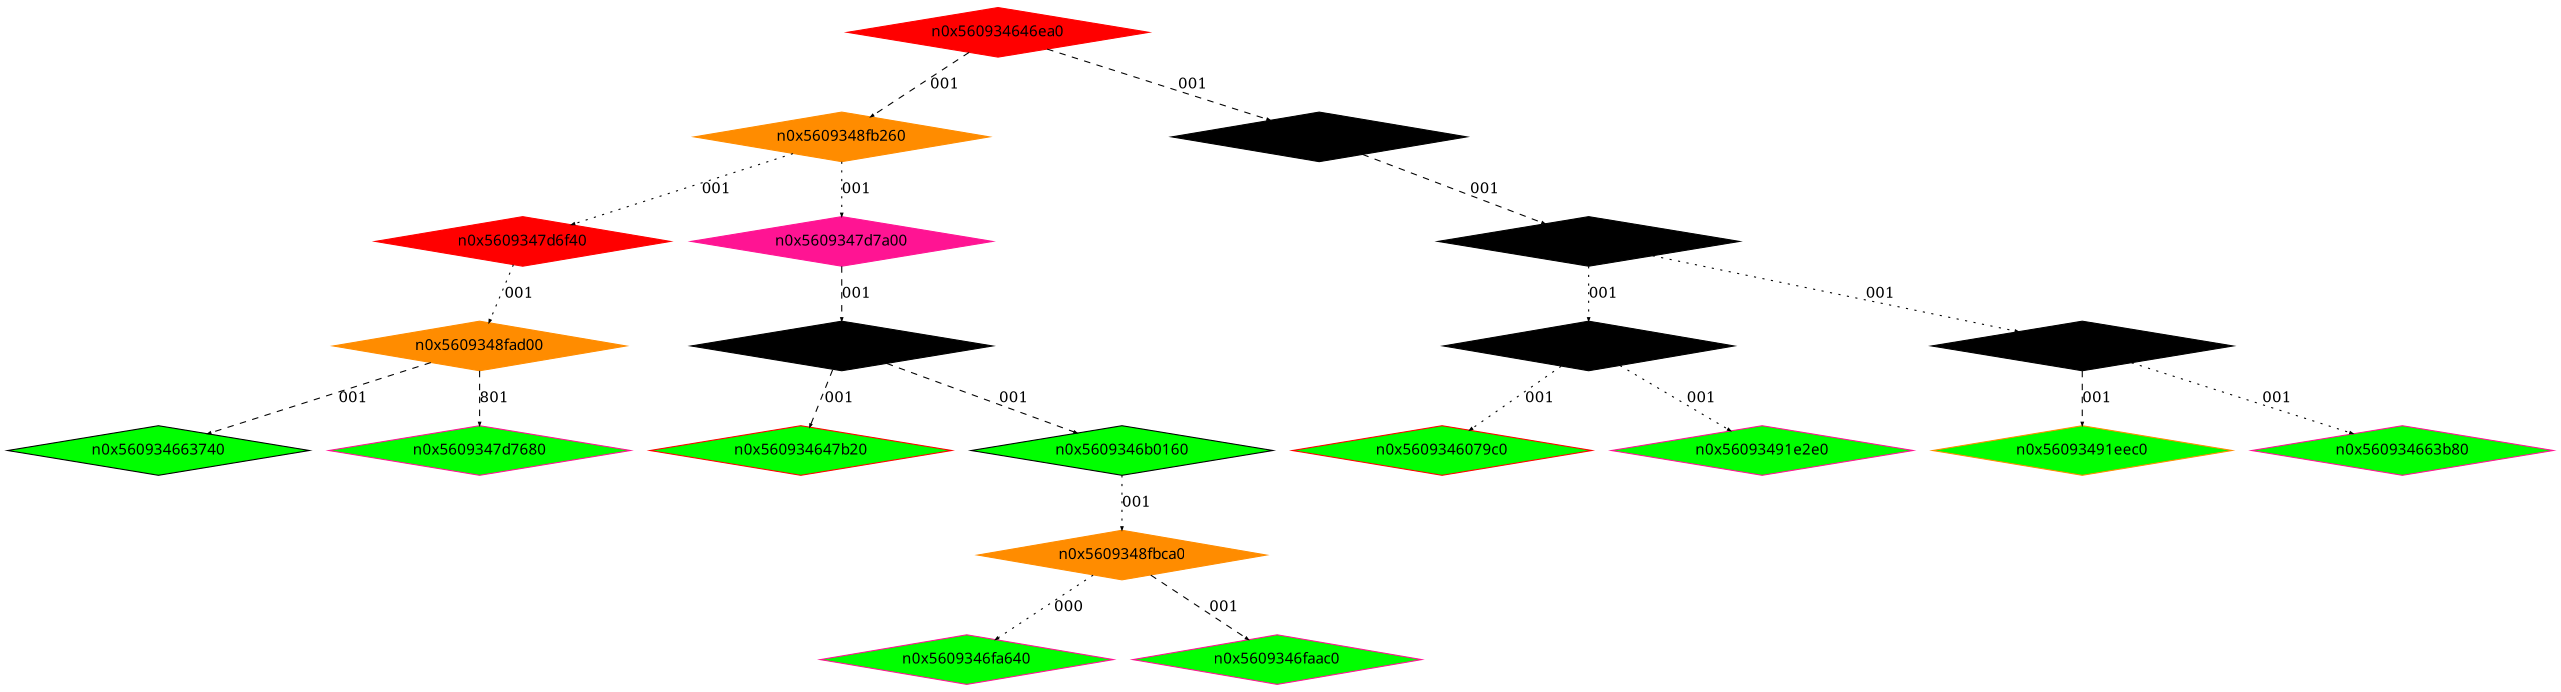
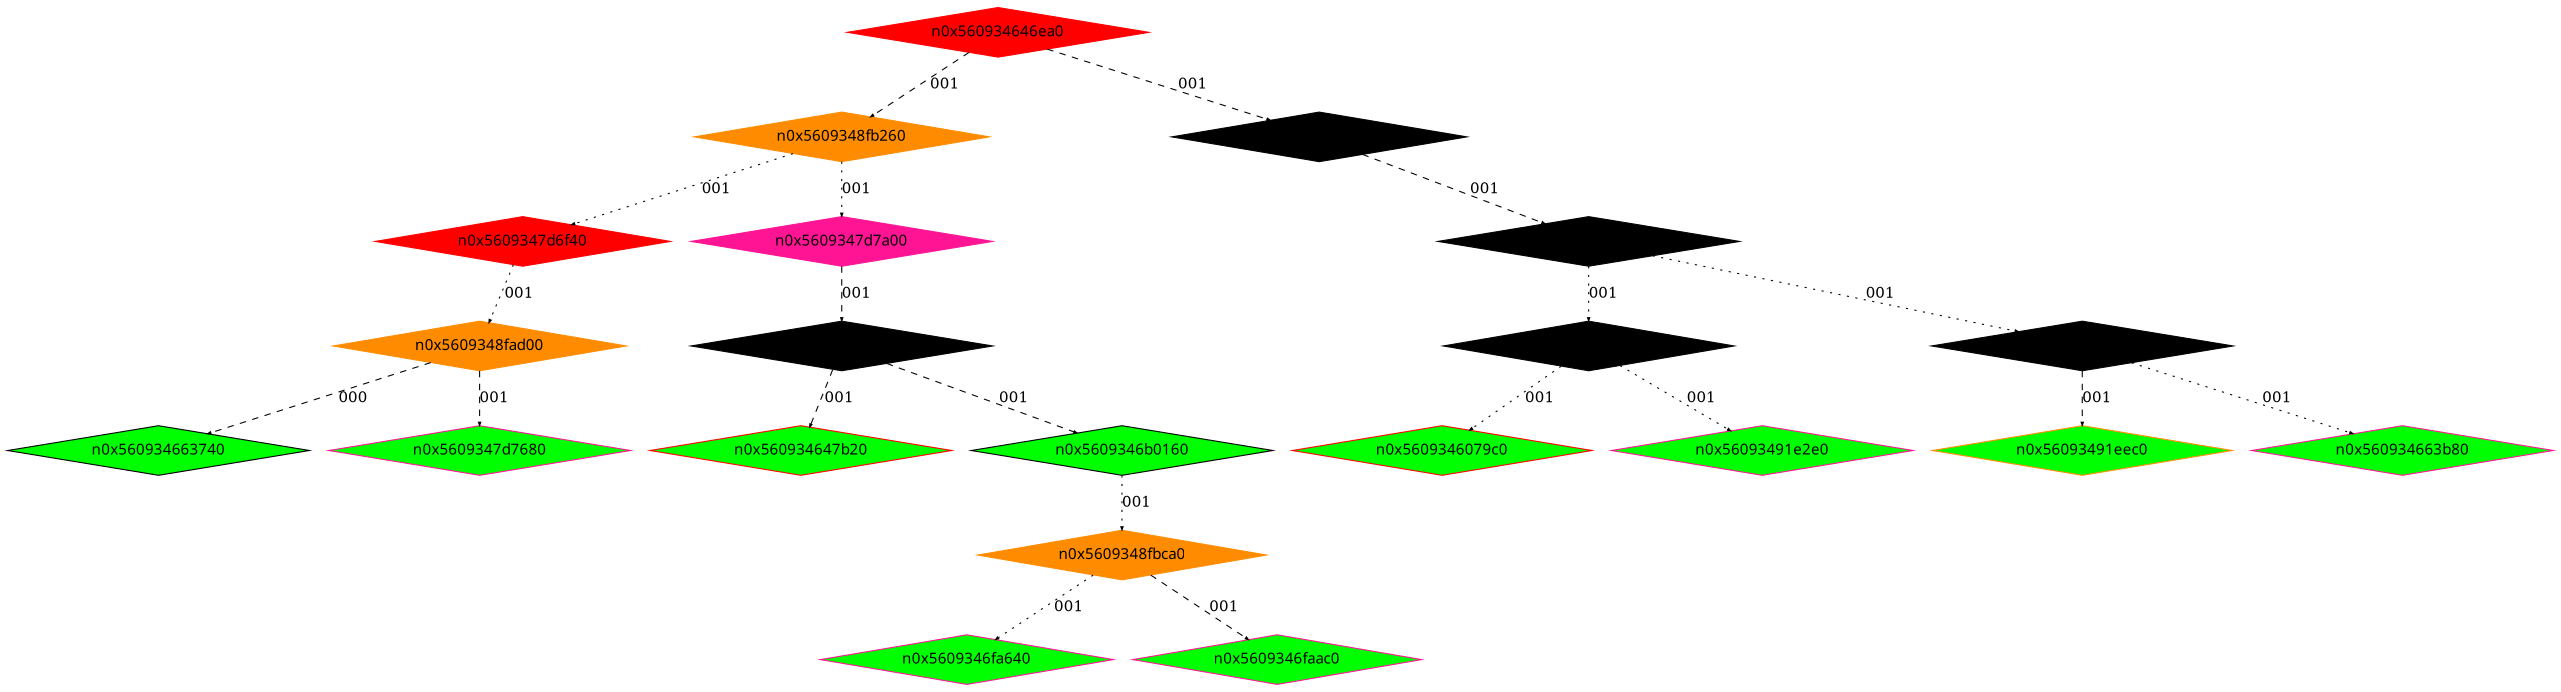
edge "n0x5609348fad00" -> "n0x560934663740": label "001" -> "000"
edge "n0x5609348fad00" -> "n0x5609347d7680": label "801" -> "001"
edge "n0x5609348fbca0" -> "n0x5609346fa640": label "000" -> "001"
